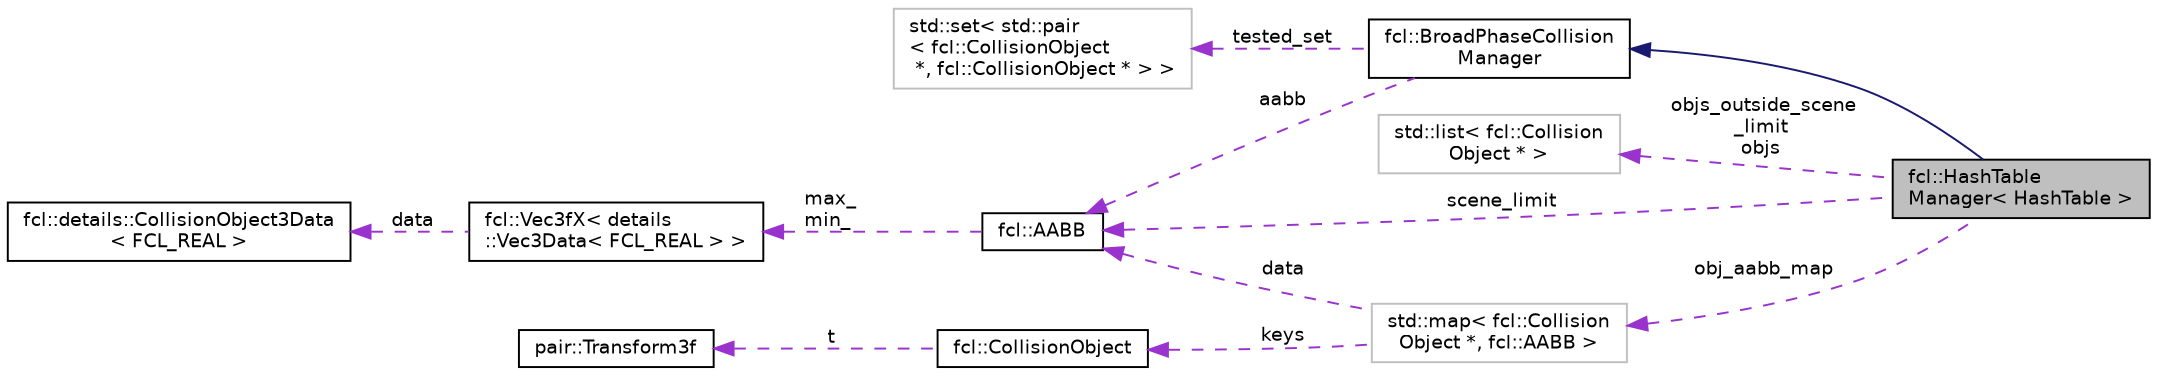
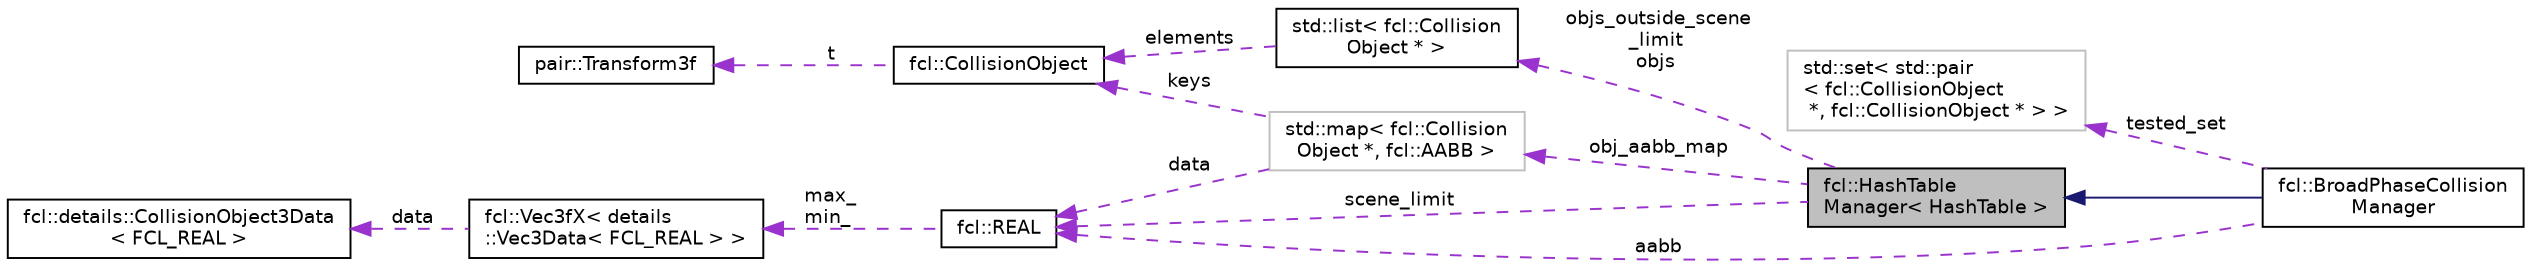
edge "std::list< fcl::Collision Object * >" -> "fcl::CollisionObject": added, label "elements"
edge "fcl::HashTable Manager< HashTable >" -> "fcl::BroadPhaseCollision Manager": reversed
node "std::list< fcl::Collision Object * >": color grey75 -> black
node "fcl::AABB": label "fcl::AABB" -> "fcl::REAL"
